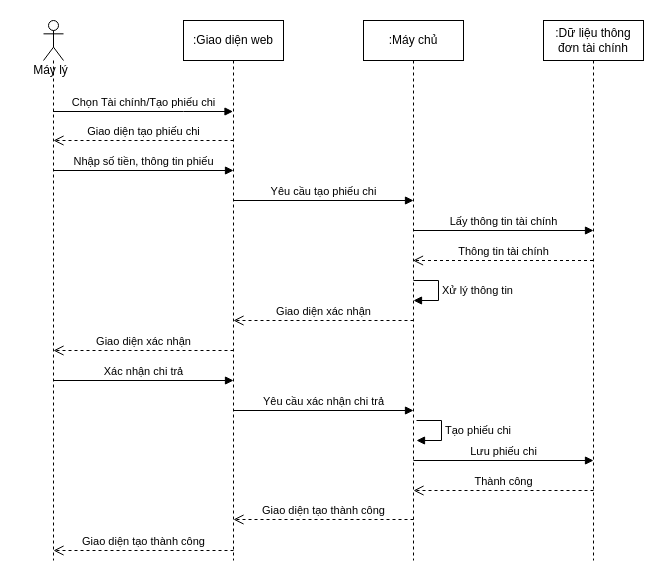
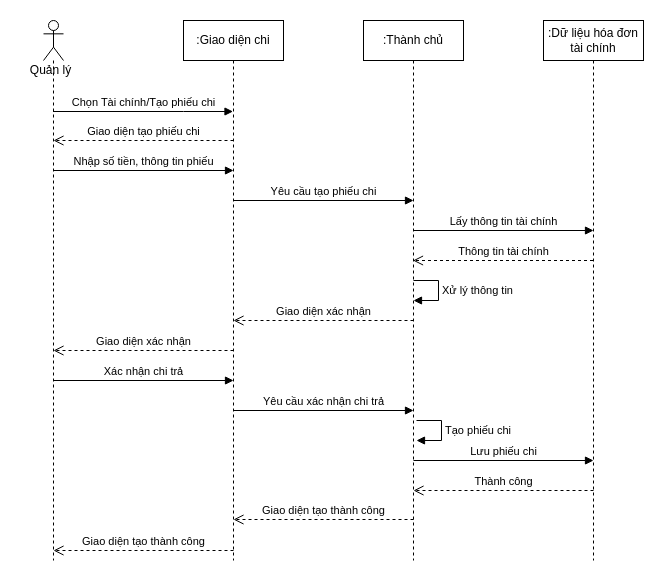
node ":Giao diện web": label ":Giao diện web" -> ":Giao diện chi"
node ":Máy chủ": label ":Máy chủ" -> ":Thành chủ"
node ":Dữ liệu thông đơn tài chính": label ":Dữ liệu thông đơn tài chính" -> ":Dữ liệu hóa đơn tài chính"
node "Máy lý": label "Máy lý" -> "Quản lý"
